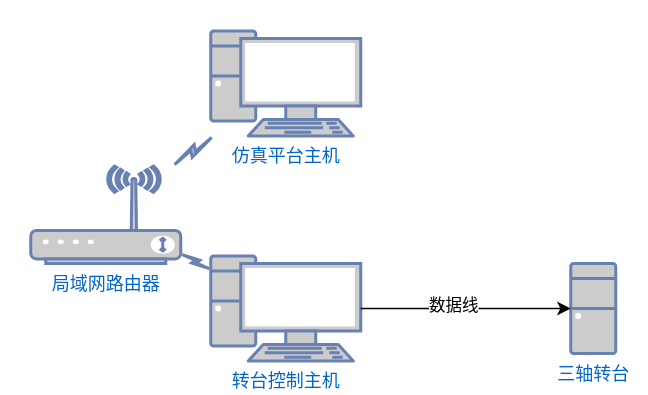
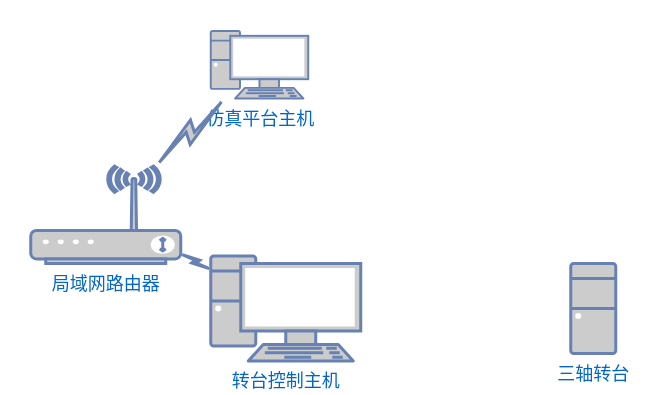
node "仿真平台主机": size 150x105 -> 98x68
edge "转台控制主机" -> "三轴转台": removed, labels "Text", "数据线"
